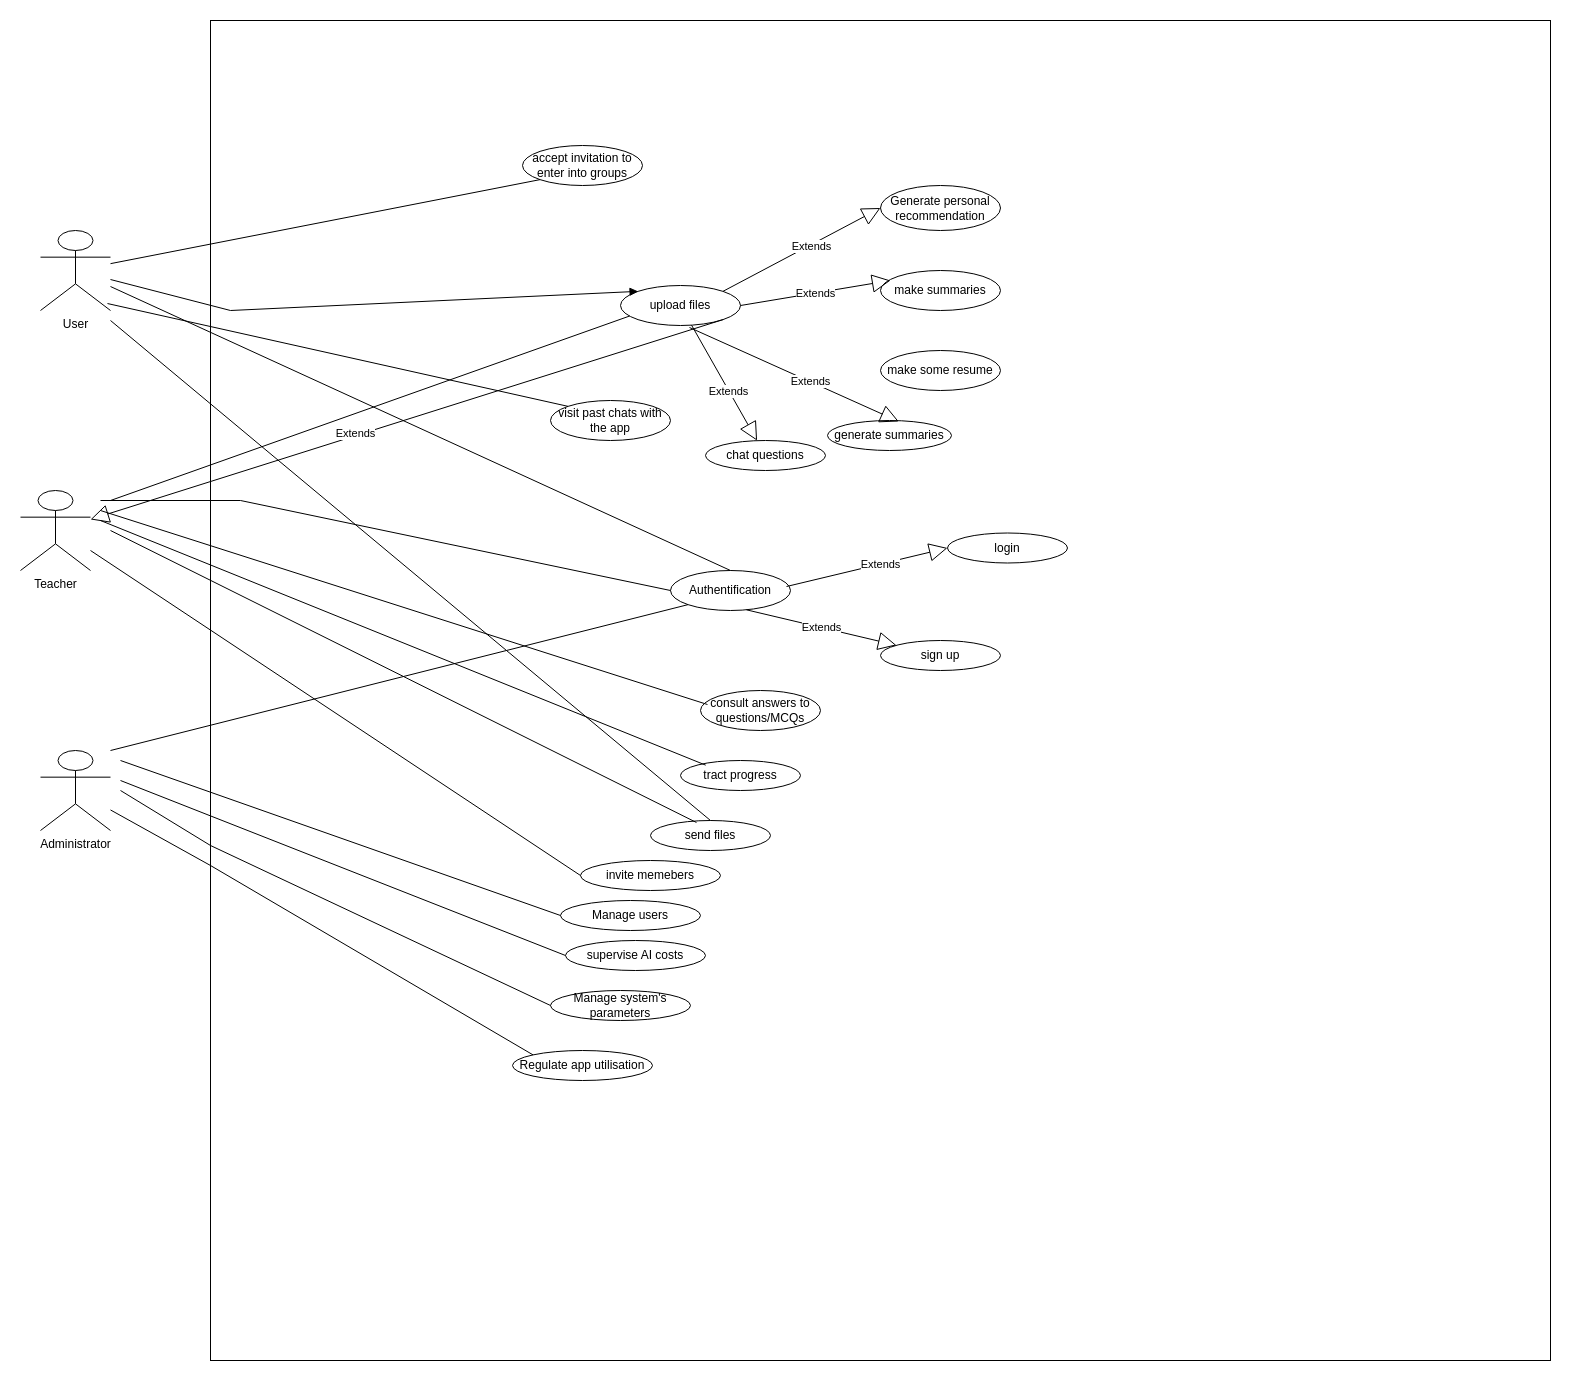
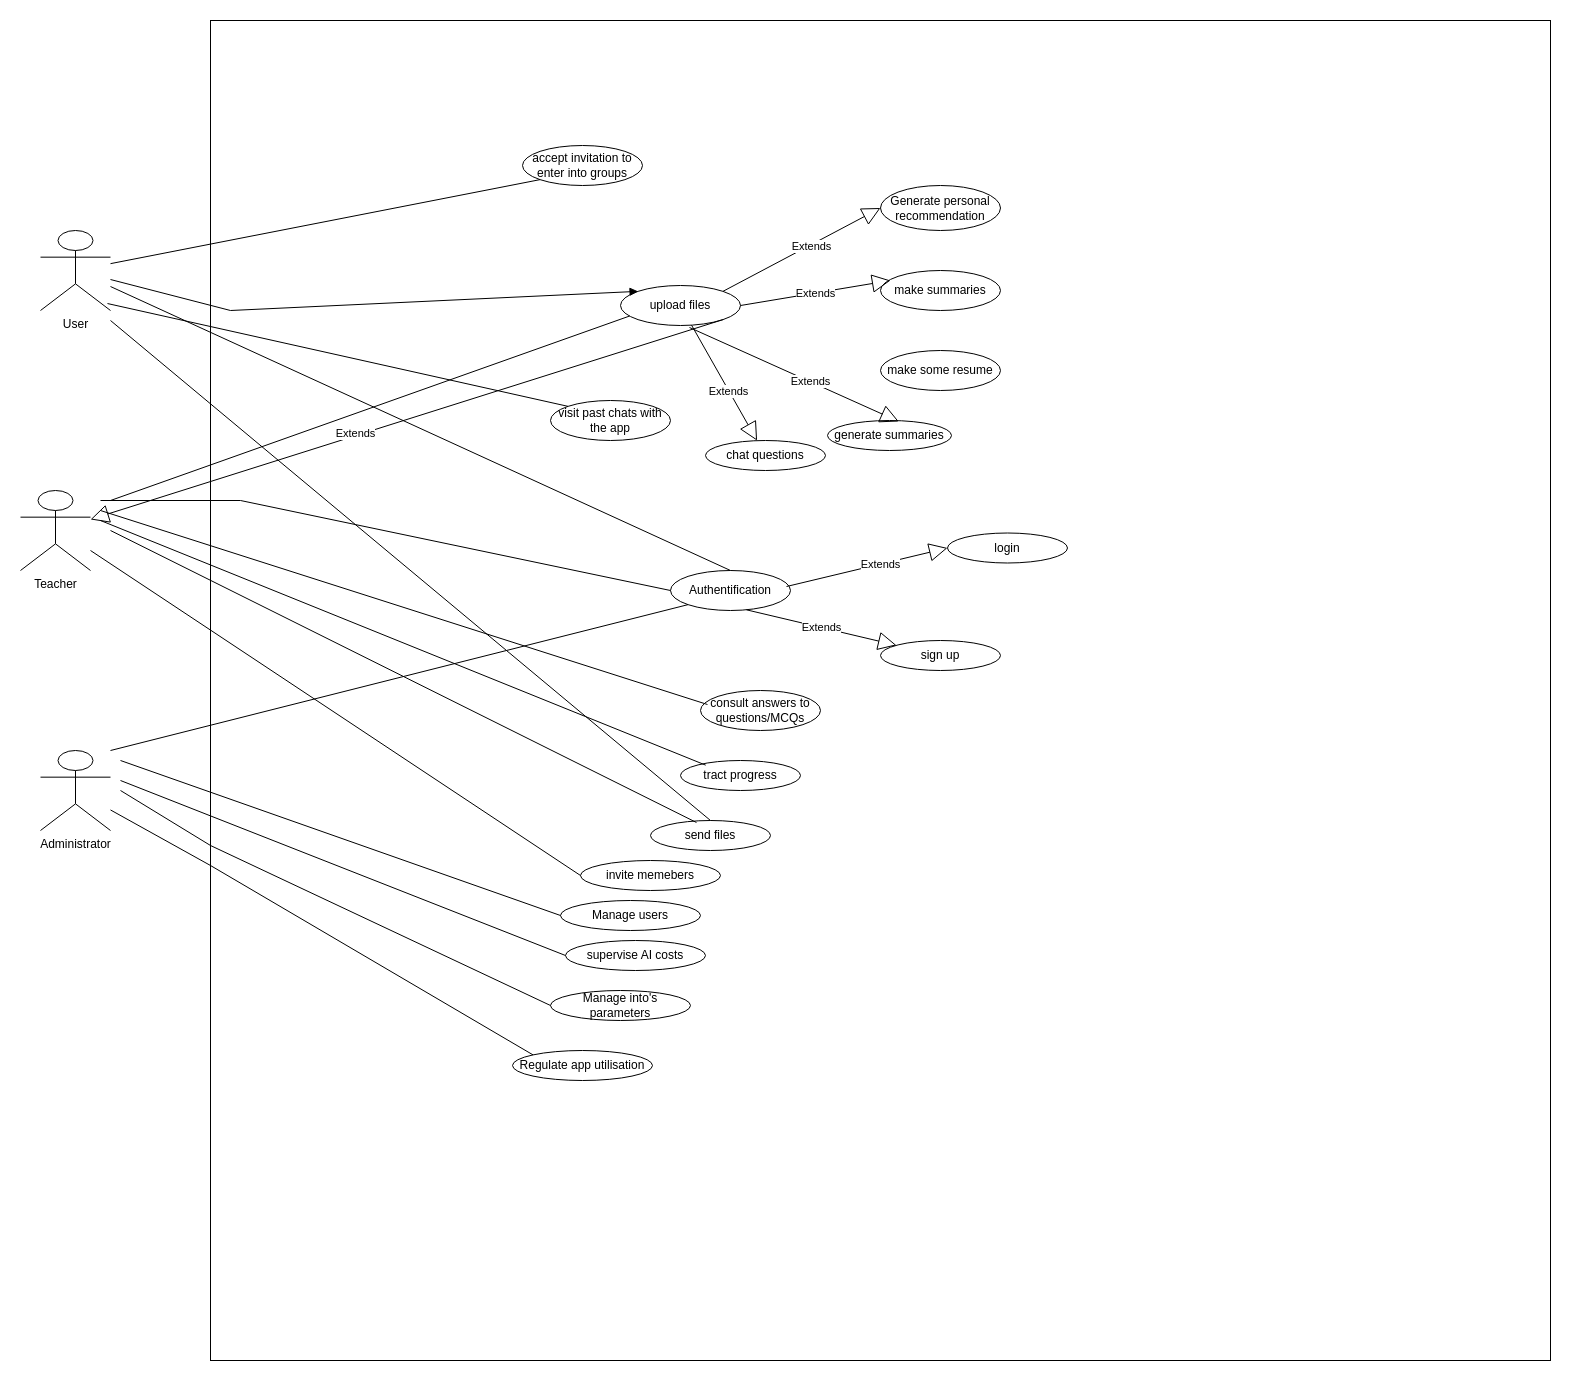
node "Manage system's parameters": label "Manage system's parameters" -> "Manage into's parameters"
